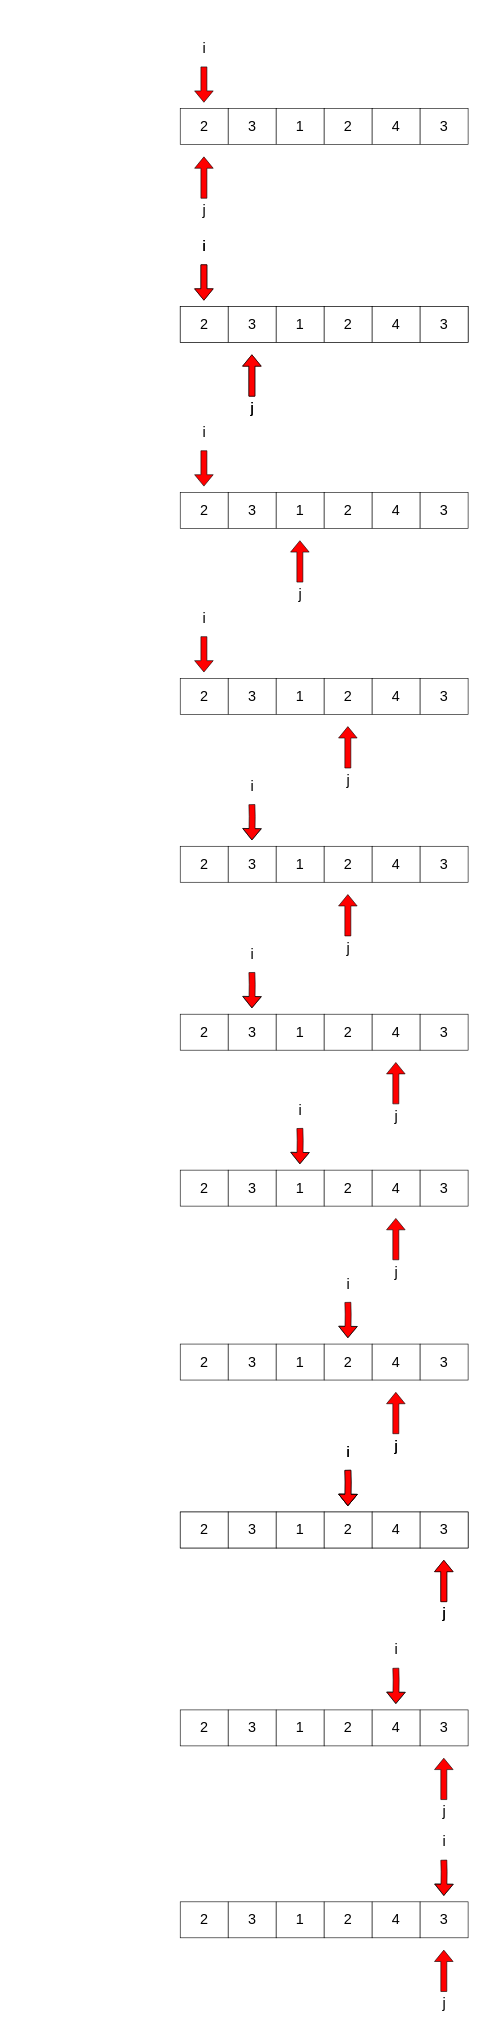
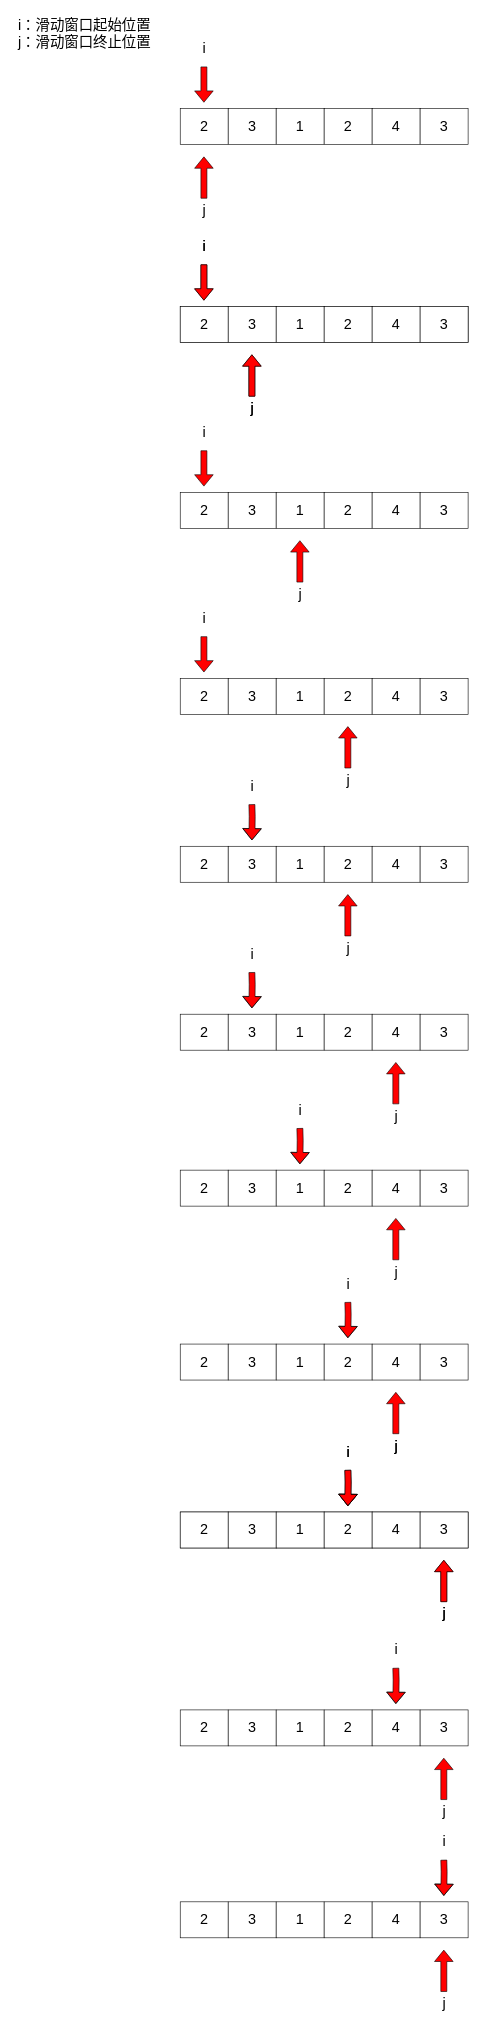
node "i：滑动窗口起始位置 j：滑动窗口终止位置": added
